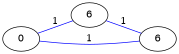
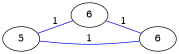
node "0": label "0" -> "5"
